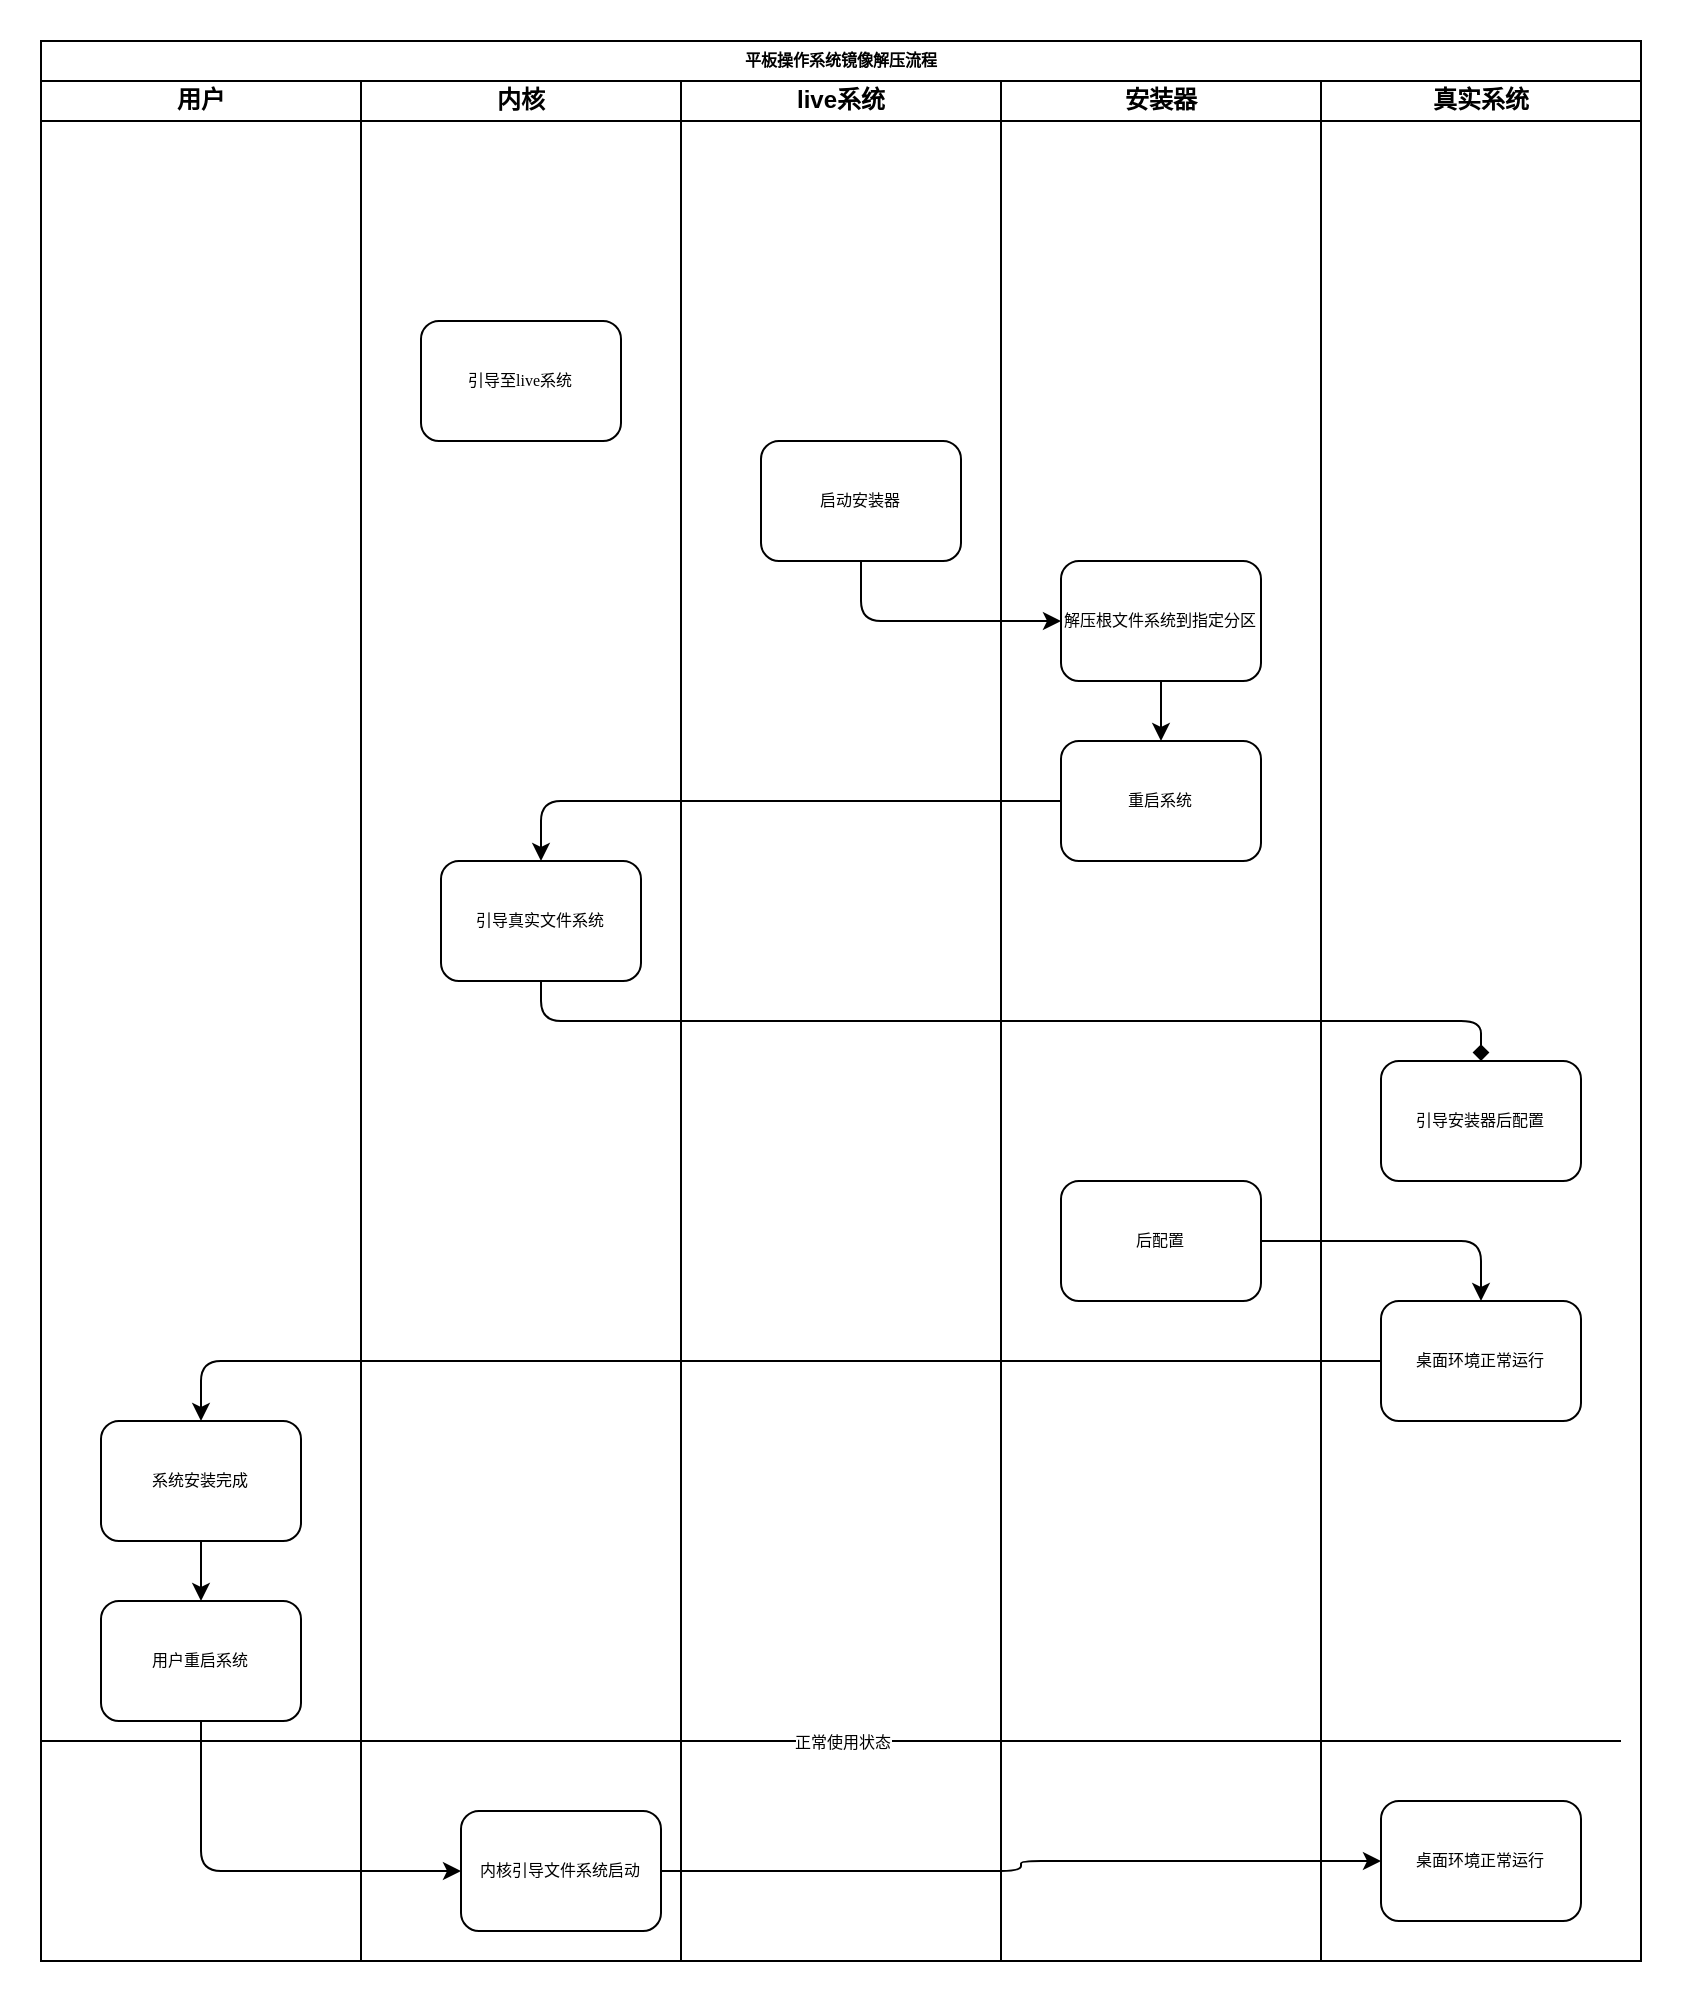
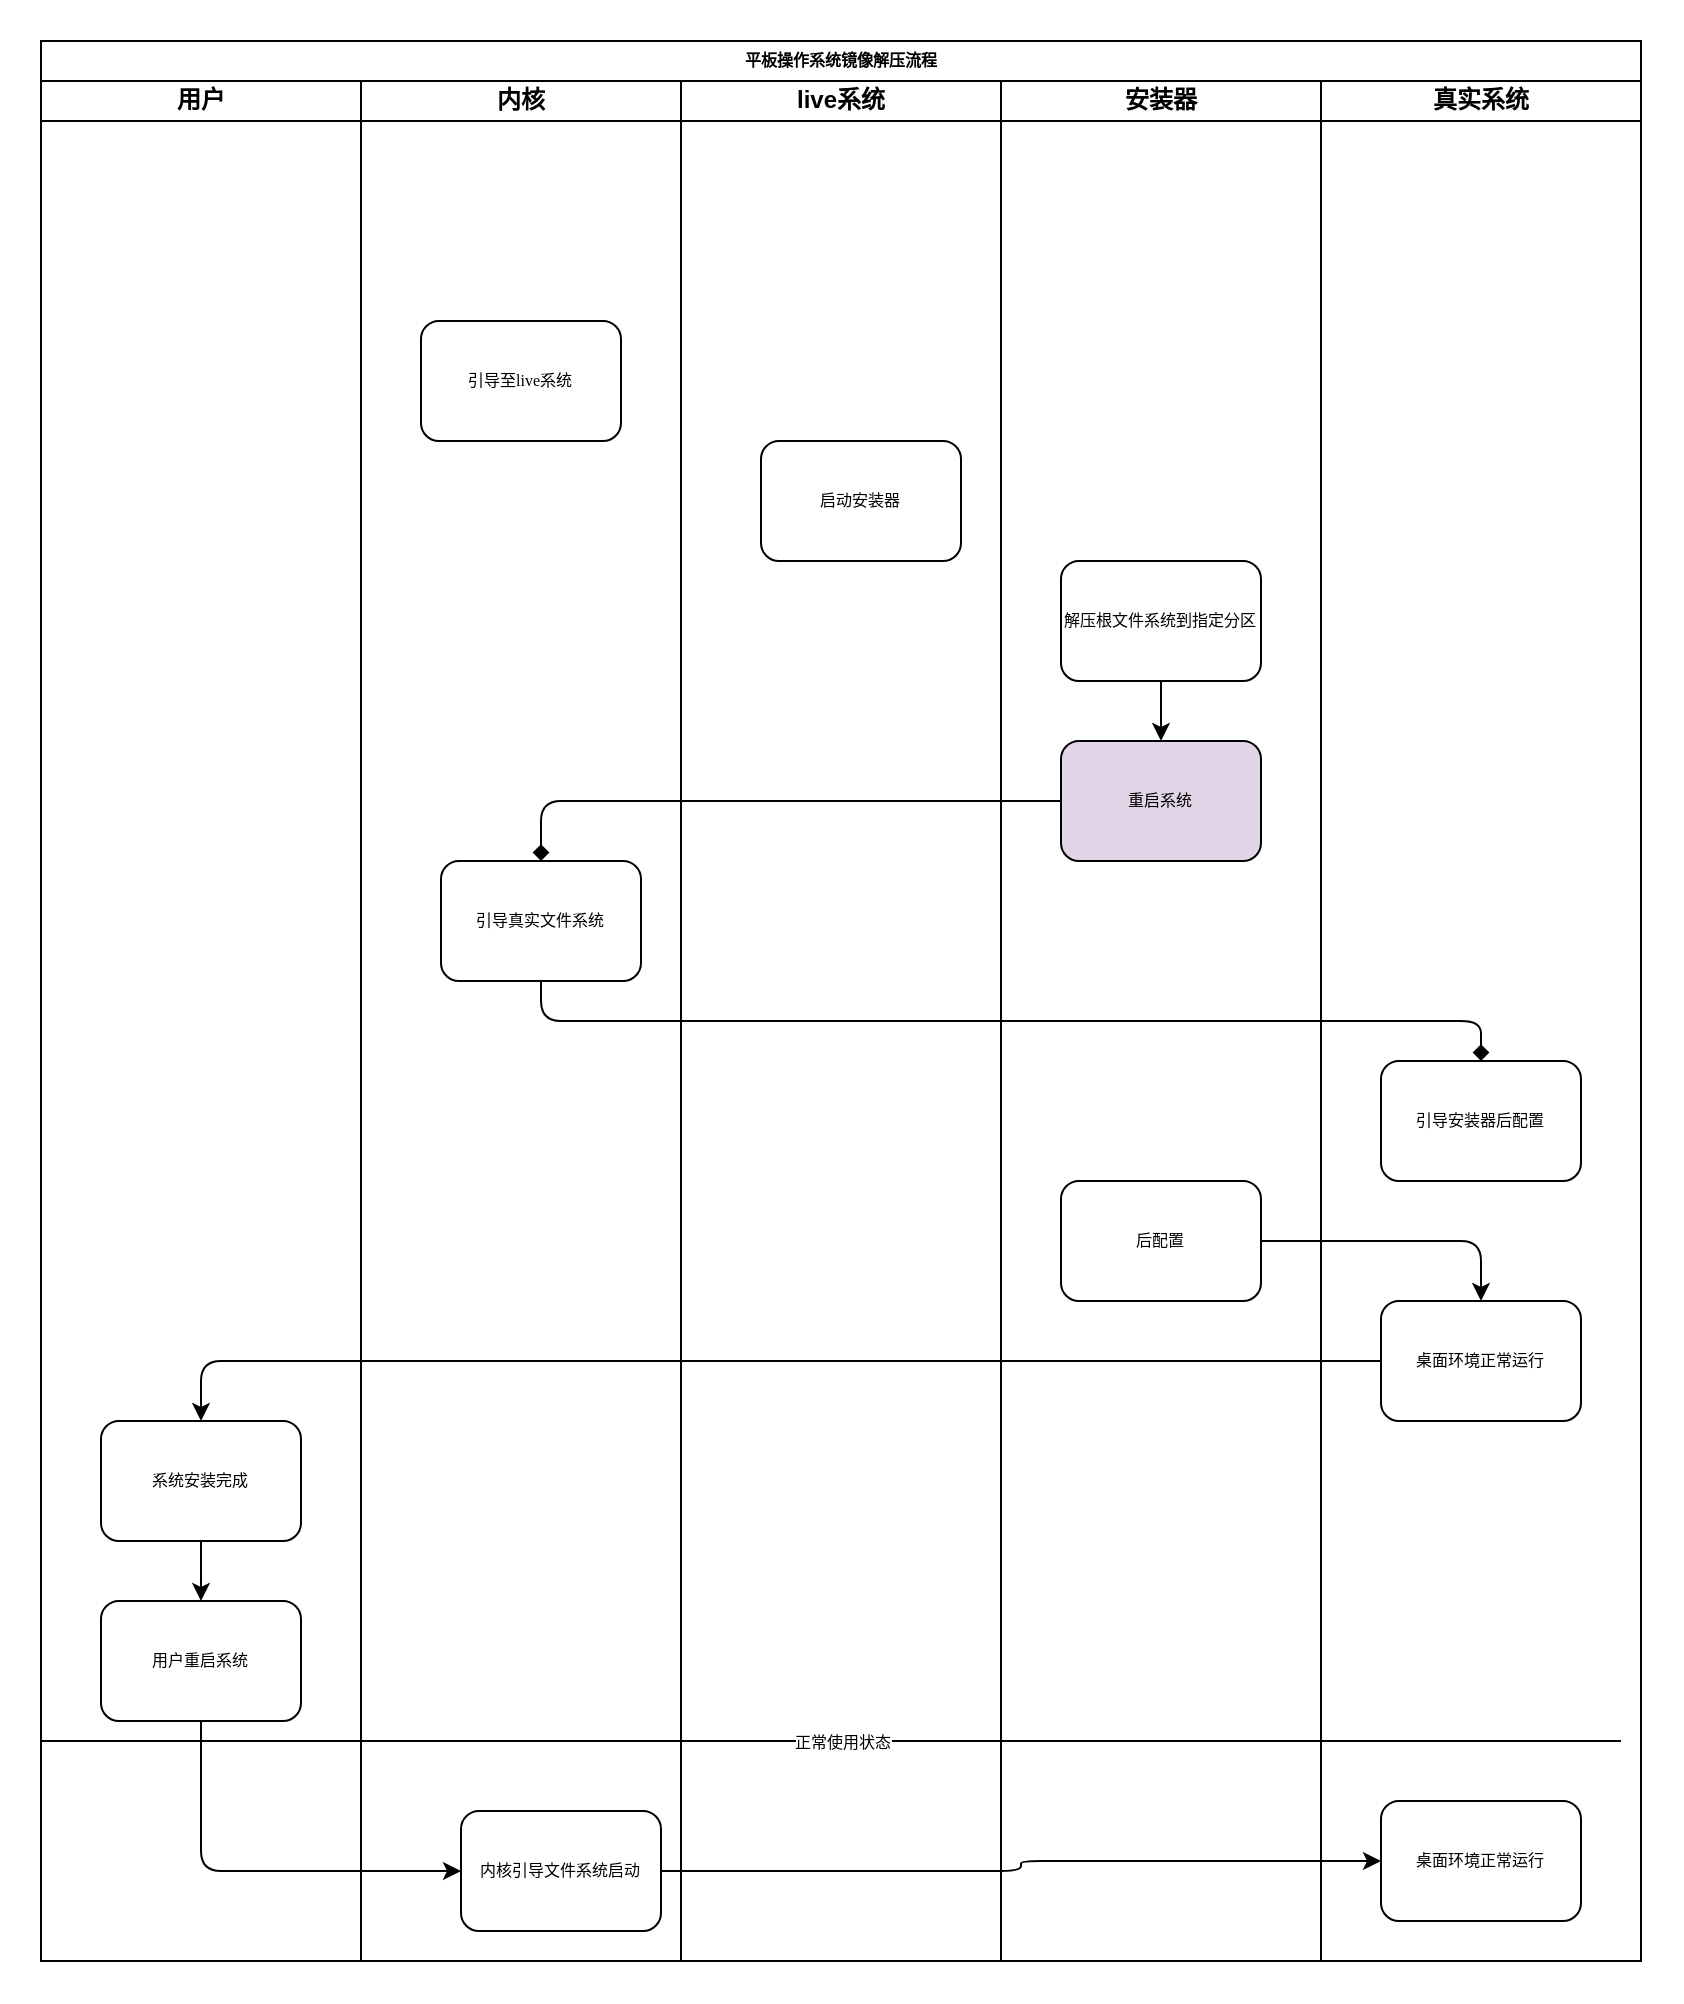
edge "启动安装器" -> "解压根文件系统到指定分区": removed
node "重启系统": fillcolor #ffffff -> #e1d5e7
edge "重启系统" -> "引导真实文件系统": arrowhead classic -> diamond
